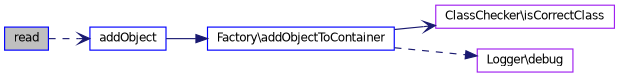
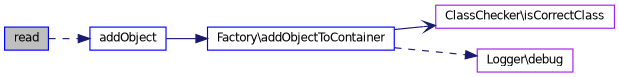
edge "read" -> "addObject": arrowhead vee -> normal
